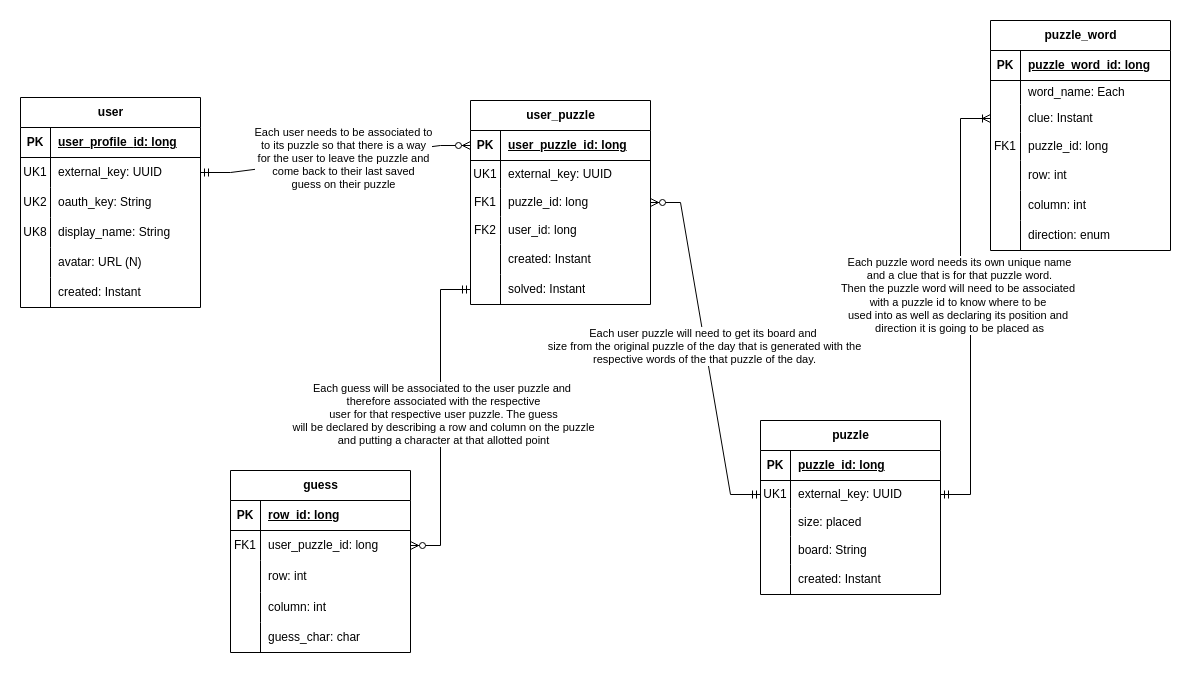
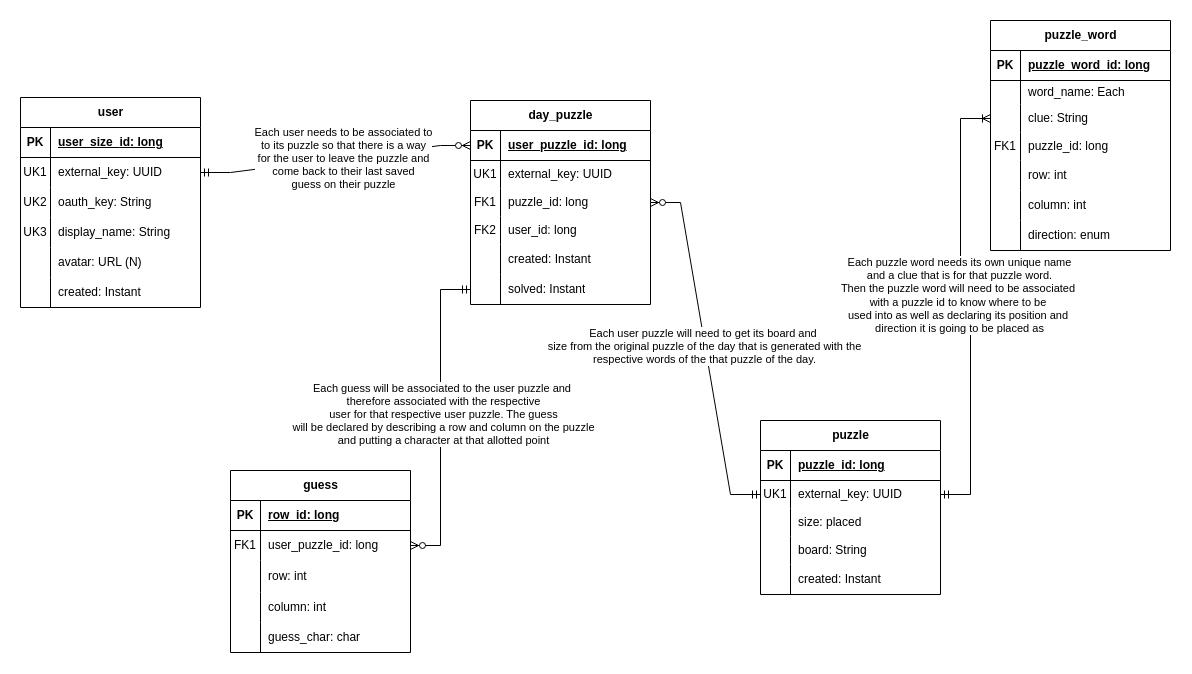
node "user_puzzle": label "user_puzzle" -> "day_puzzle"
node "clue: Instant": label "clue: Instant" -> "clue: String"
node "user_profile_id: long": label "user_profile_id: long" -> "user_size_id: long"
node "UK8": label "UK8" -> "UK3"
